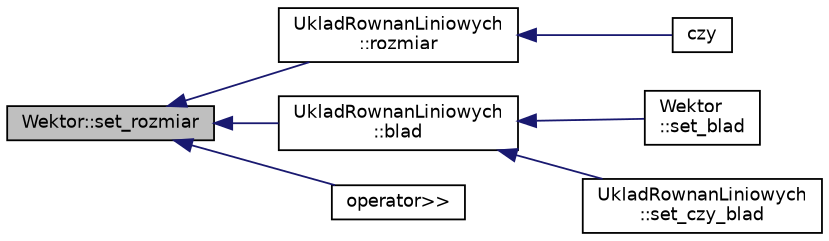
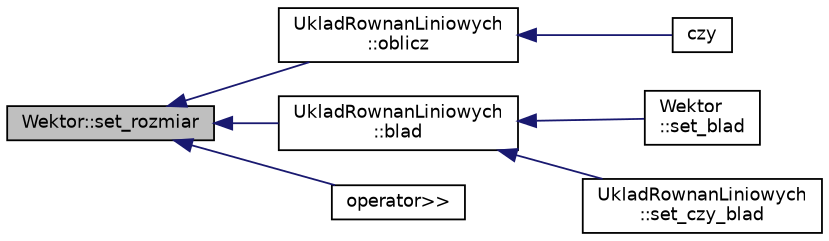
node "UkladRownanLiniowych ::rozmiar": label "UkladRownanLiniowych ::rozmiar" -> "UkladRownanLiniowych ::oblicz"
